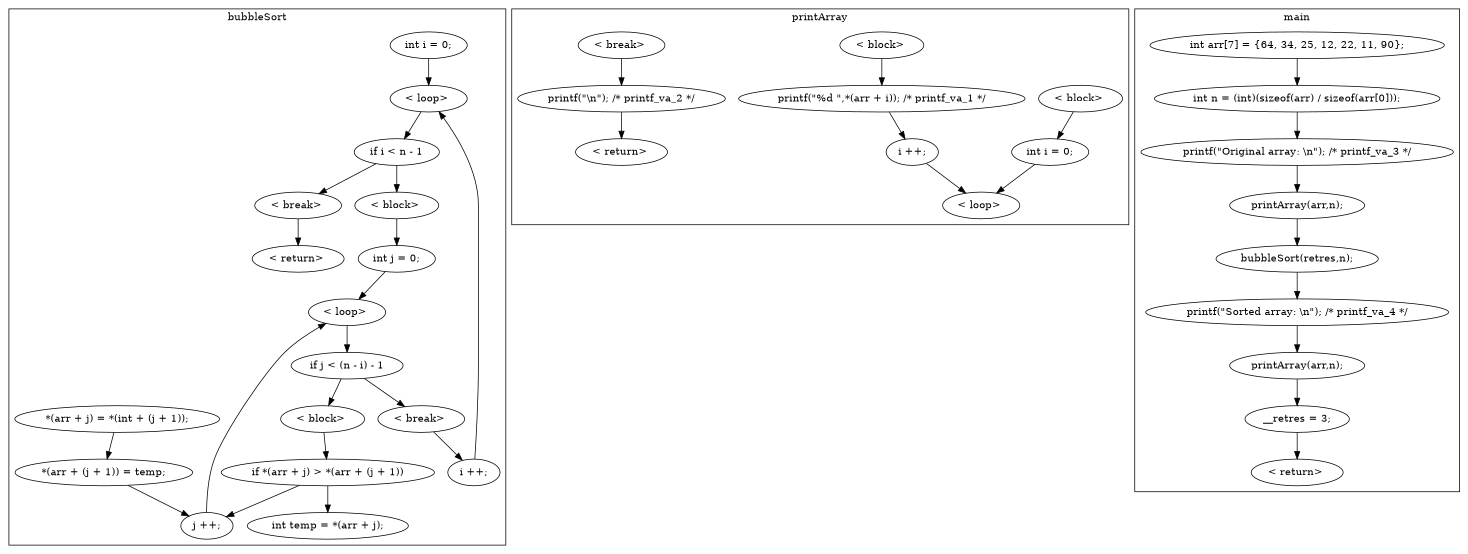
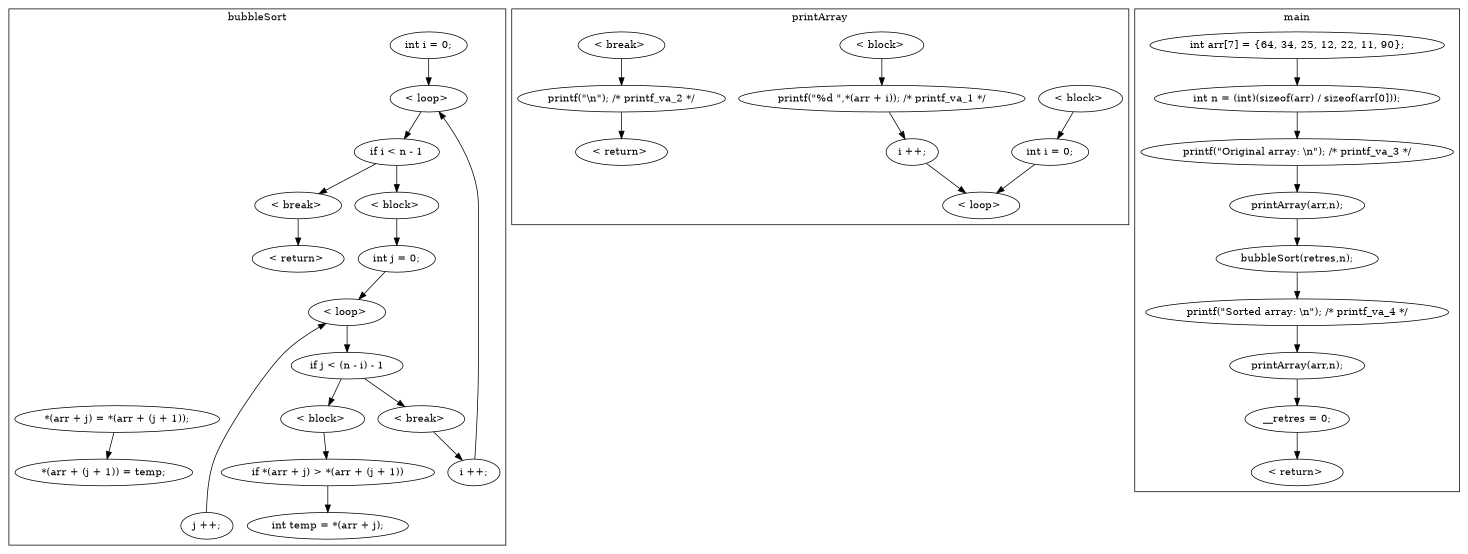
node "*(arr + j) = *(int + (j + 1));": label "*(arr + j) = *(int + (j + 1));" -> "*(arr + j) = *(arr + (j + 1));"
node "__retres = 3;": label "__retres = 3;" -> "__retres = 0;"
edge "*(arr + (j + 1)) = temp;" -> "j ++;": removed
edge "if *(arr + j) > *(arr + (j + 1))" -> "j ++;": removed
